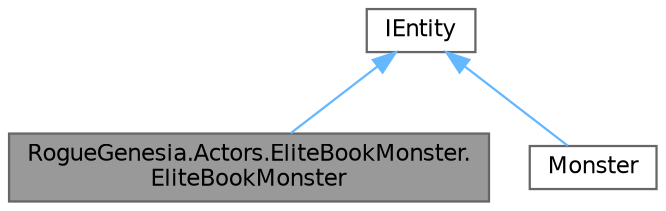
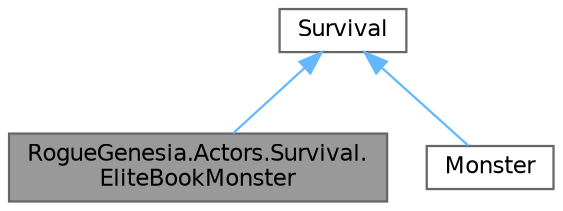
node "IEntity": label "IEntity" -> "Survival"
node "RogueGenesia.Actors.EliteBookMonster. EliteBookMonster": label "RogueGenesia.Actors.EliteBookMonster. EliteBookMonster" -> "RogueGenesia.Actors.Survival. EliteBookMonster"
